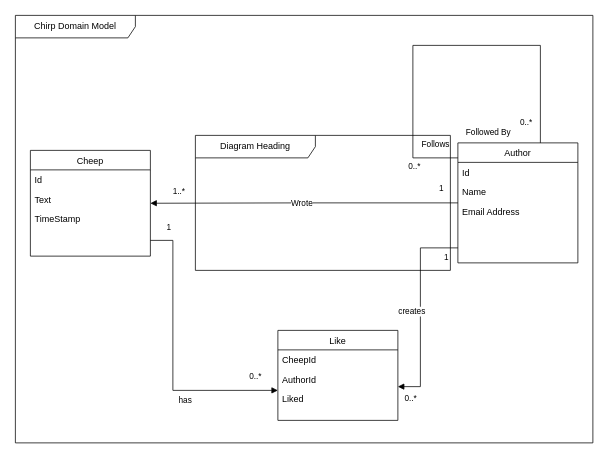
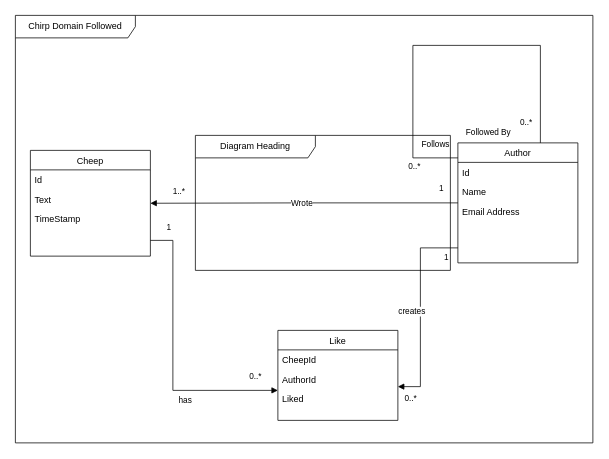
node "Chirp Domain Model": label "Chirp Domain Model" -> "Chirp Domain Followed"
